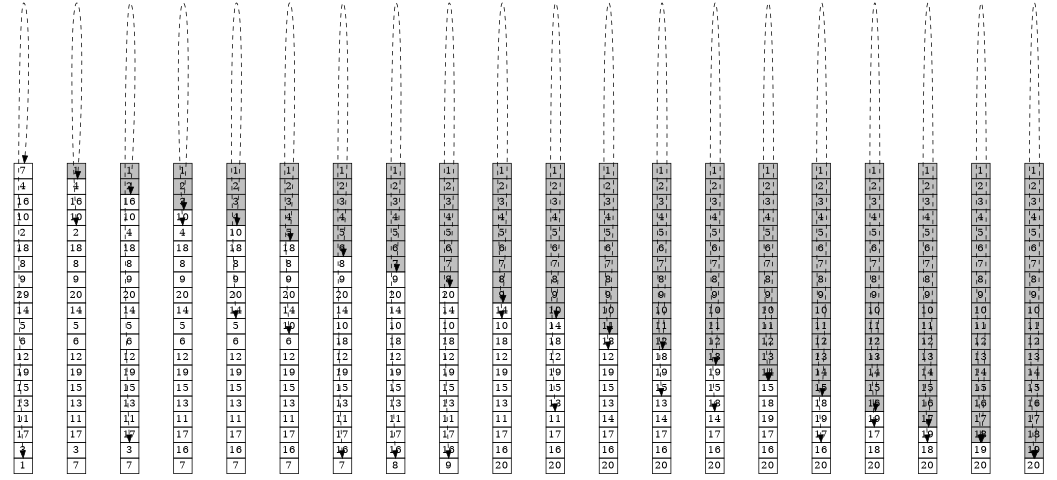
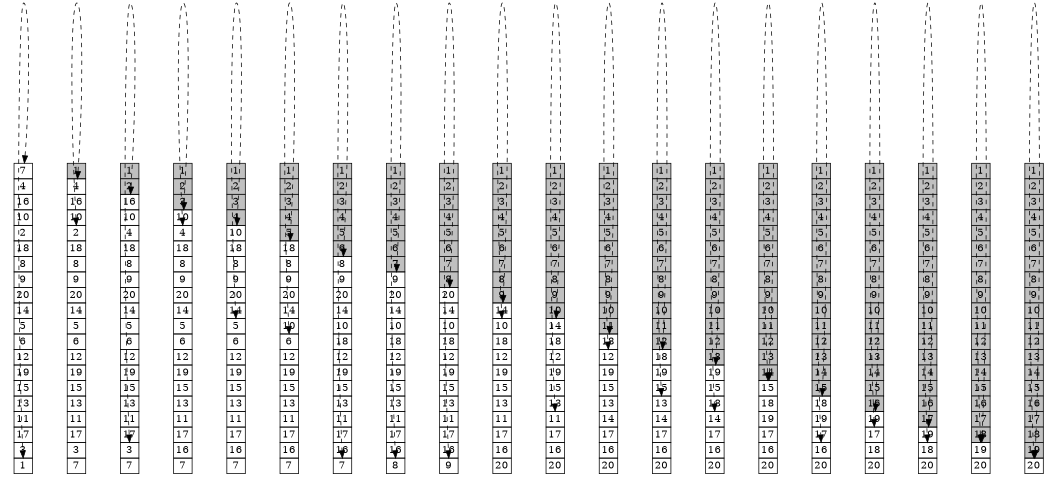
node "7": text "29" -> "20"
